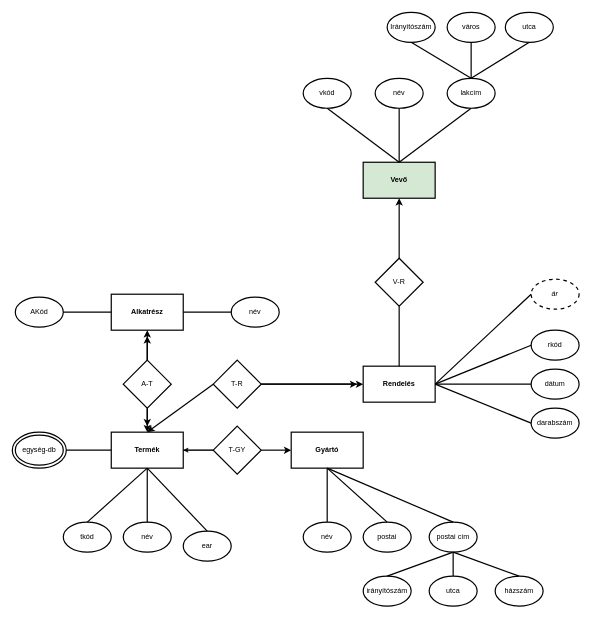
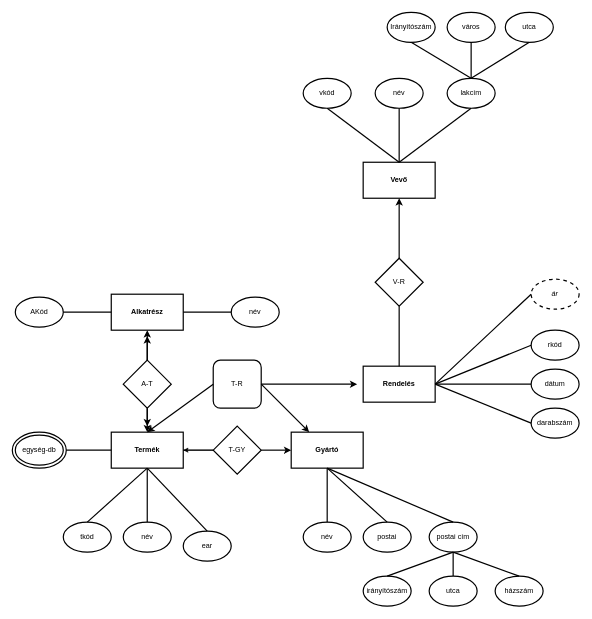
node "Vevő": fillcolor #d5e8d4 -> #ffffff
node "T-R": shape diamond -> rounded rectangle
edge "T-R" -> "Rendelés": now "T-R" -> "Gyártó"
